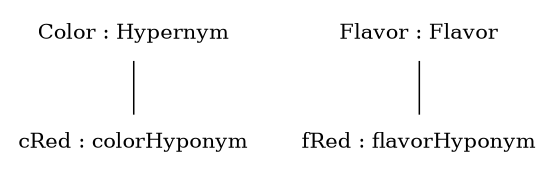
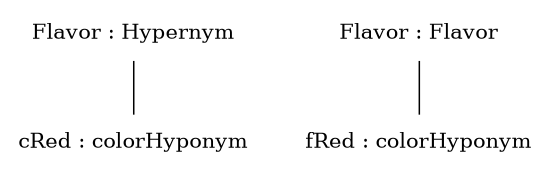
node "Color : Hypernym": label "Color : Hypernym" -> "Flavor : Hypernym"
node "fRed : flavorHyponym": label "fRed : flavorHyponym" -> "fRed : colorHyponym"
